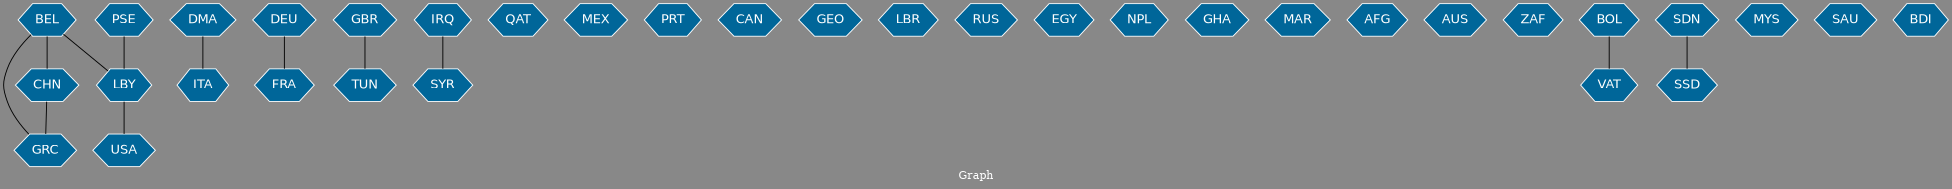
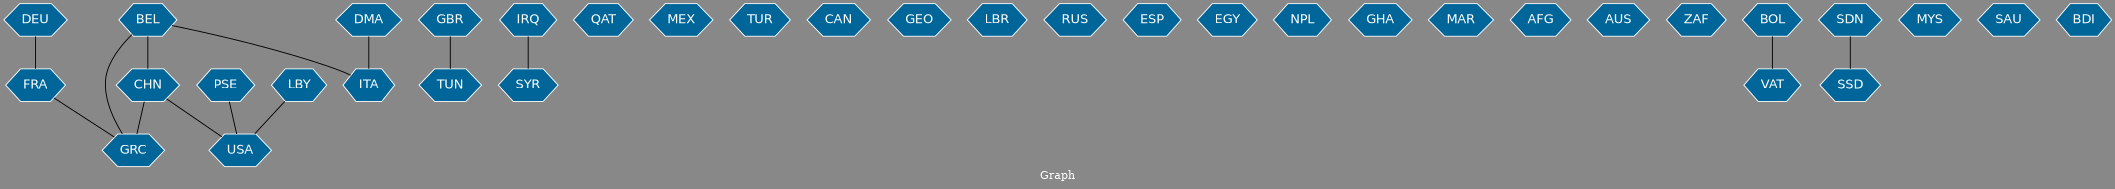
node "PRT": removed
node "TUR": added
node "ESP": added
edge "BEL" -- "LBY": now "BEL" -- "ITA"
edge "PSE" -- "LBY": now "PSE" -- "USA"
edge "FRA" -- "GRC": added
edge "CHN" -- "USA": added
